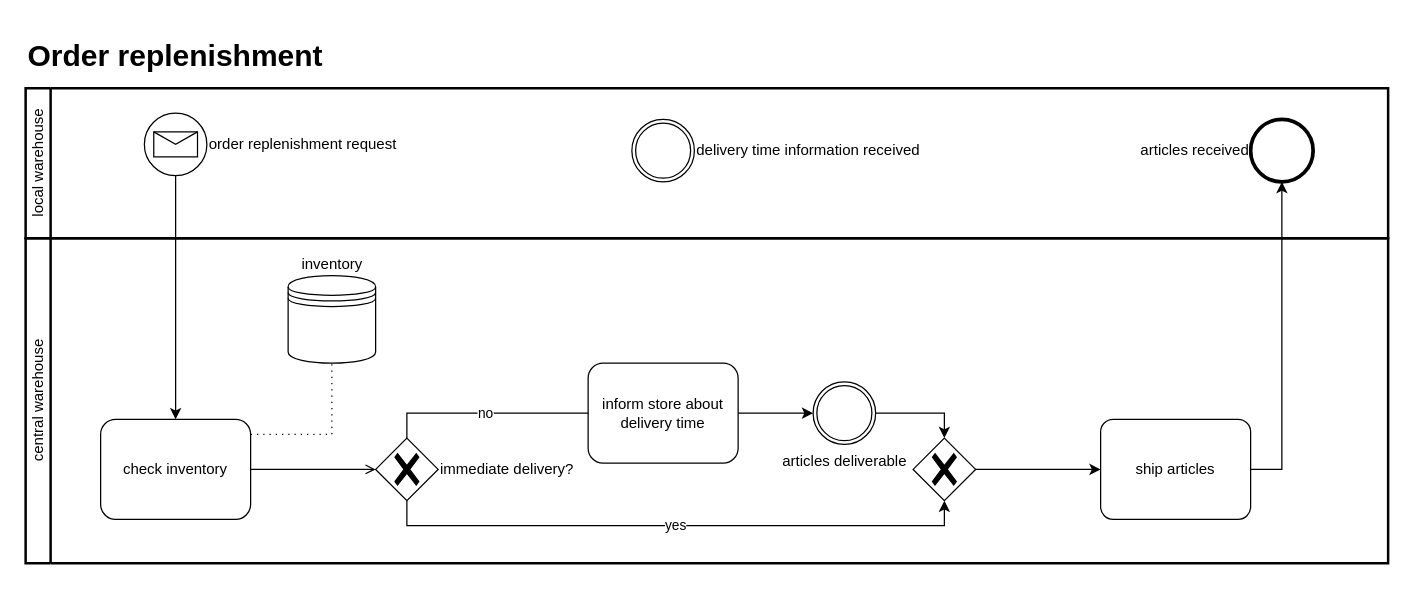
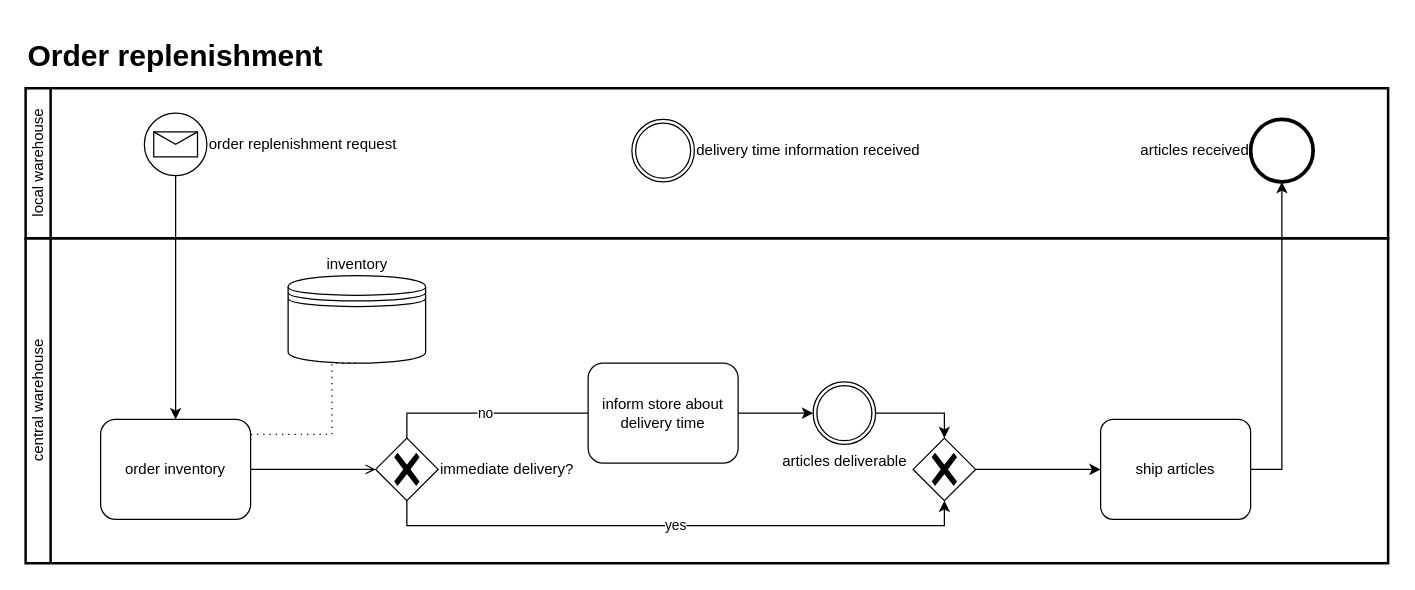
node "inventory": size 88x88 -> 138x88
node "check inventory": label "check inventory" -> "order inventory"
